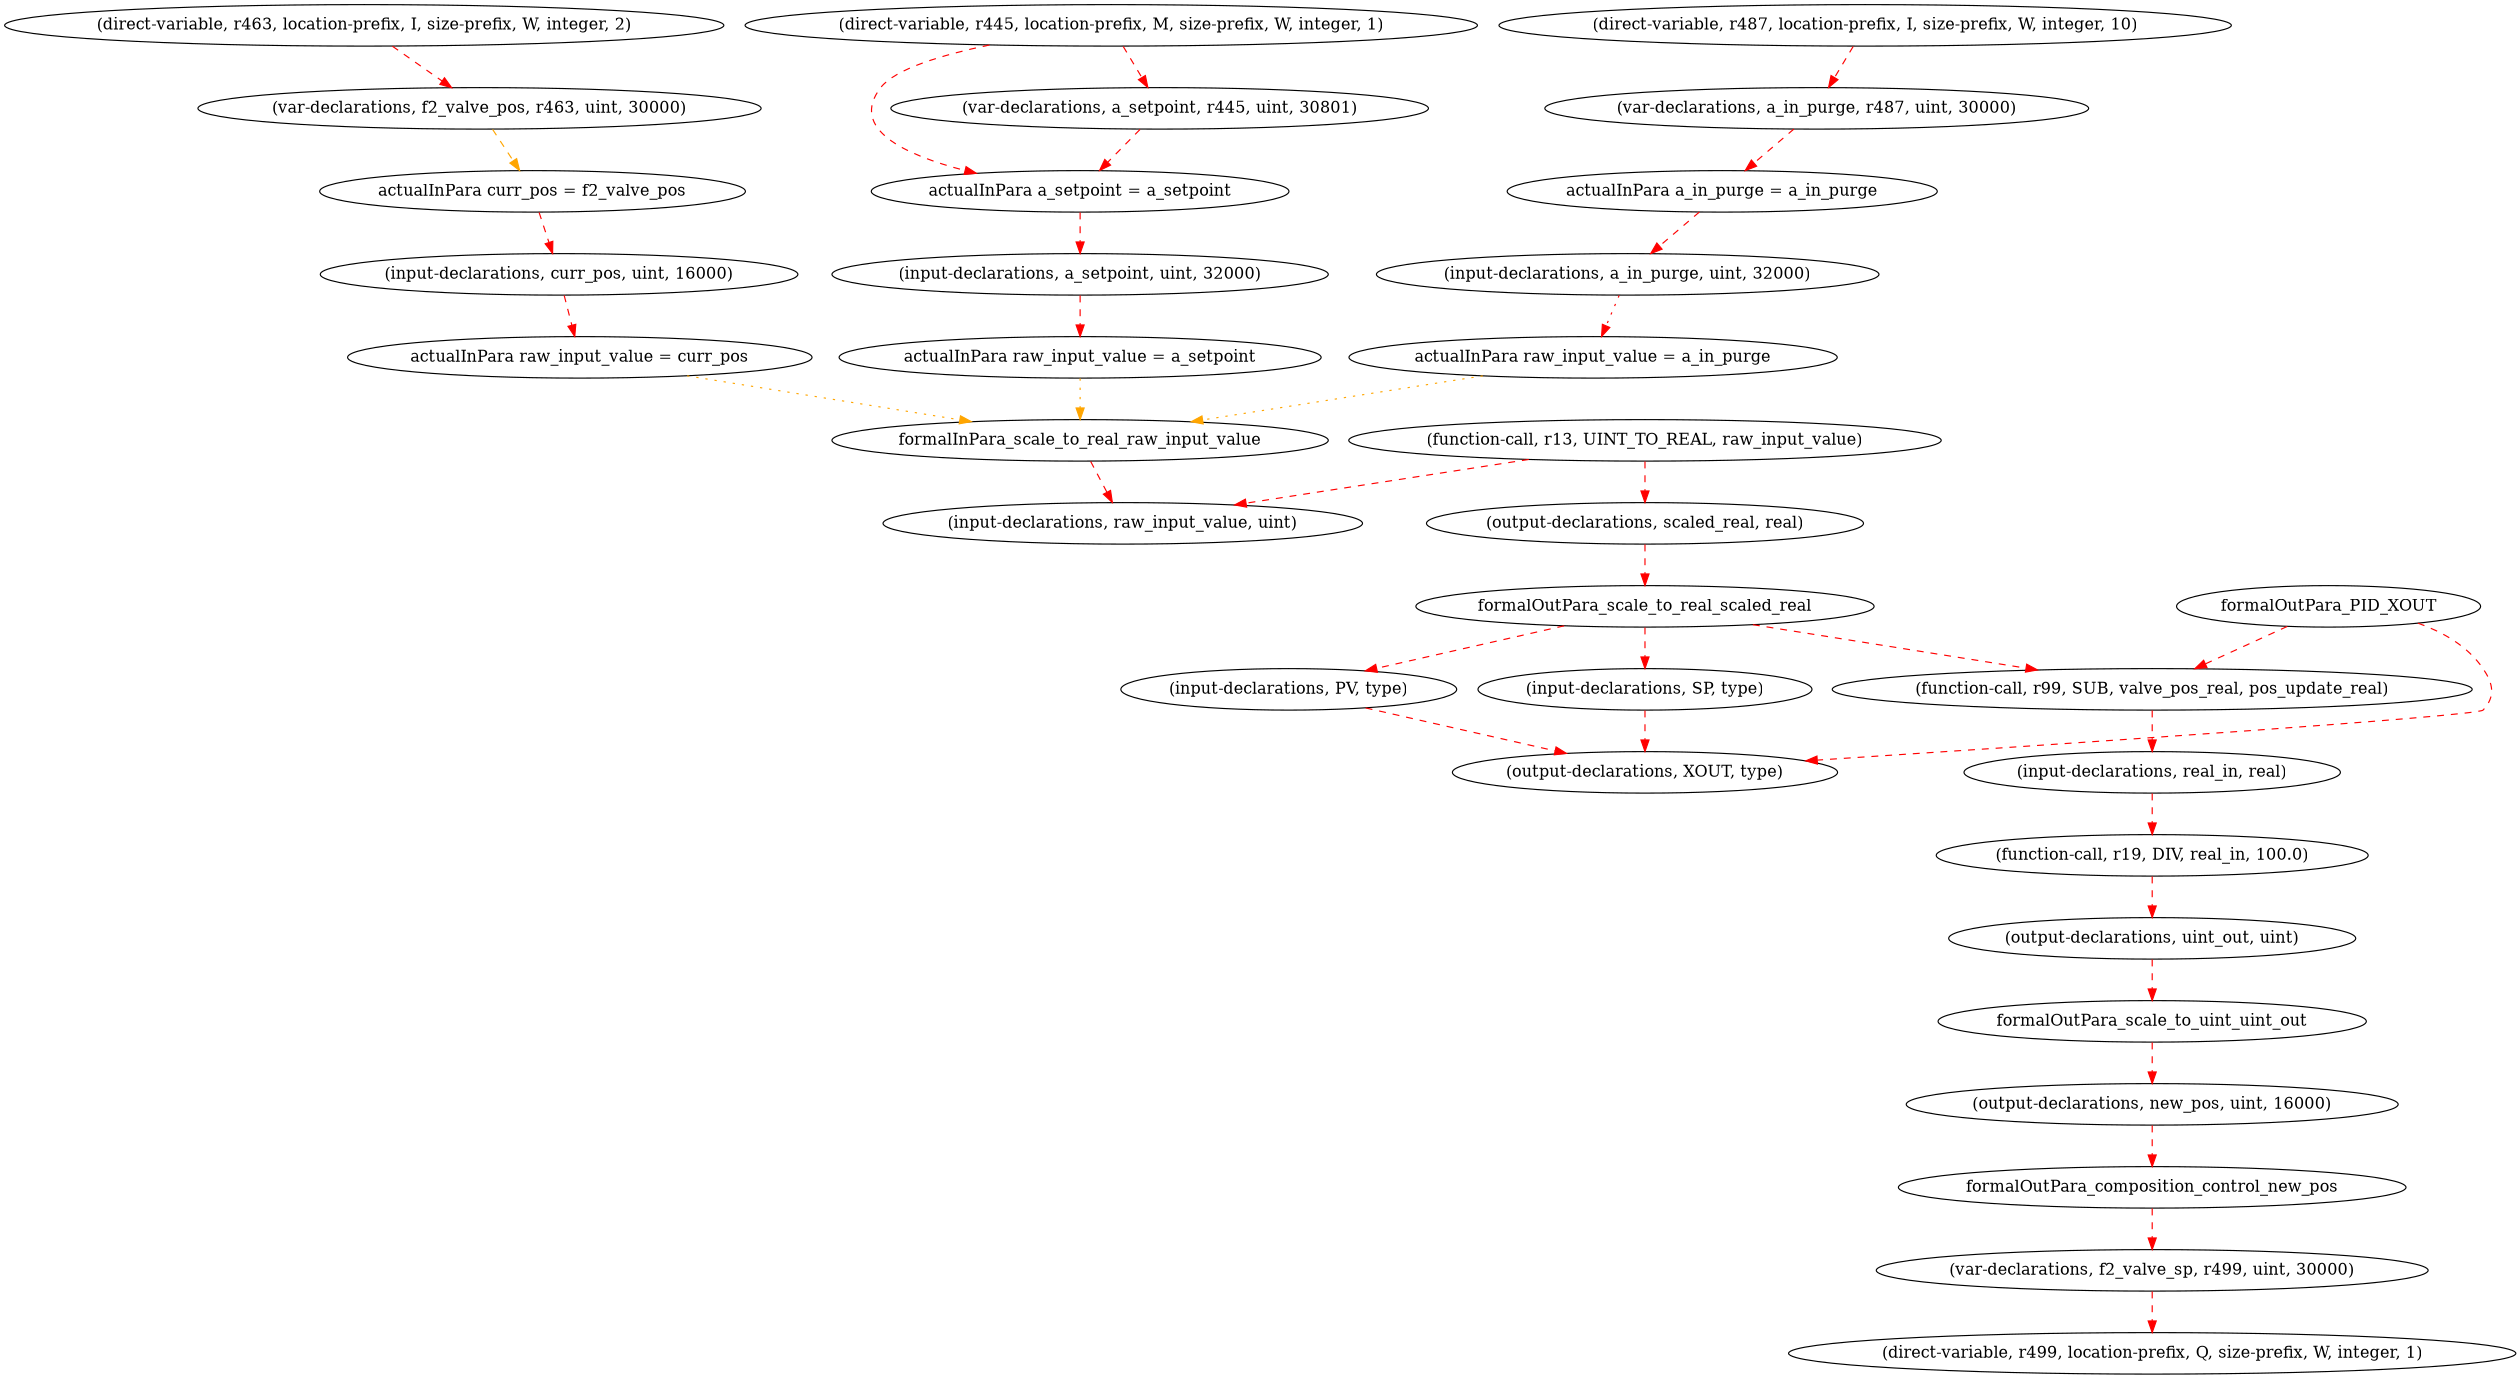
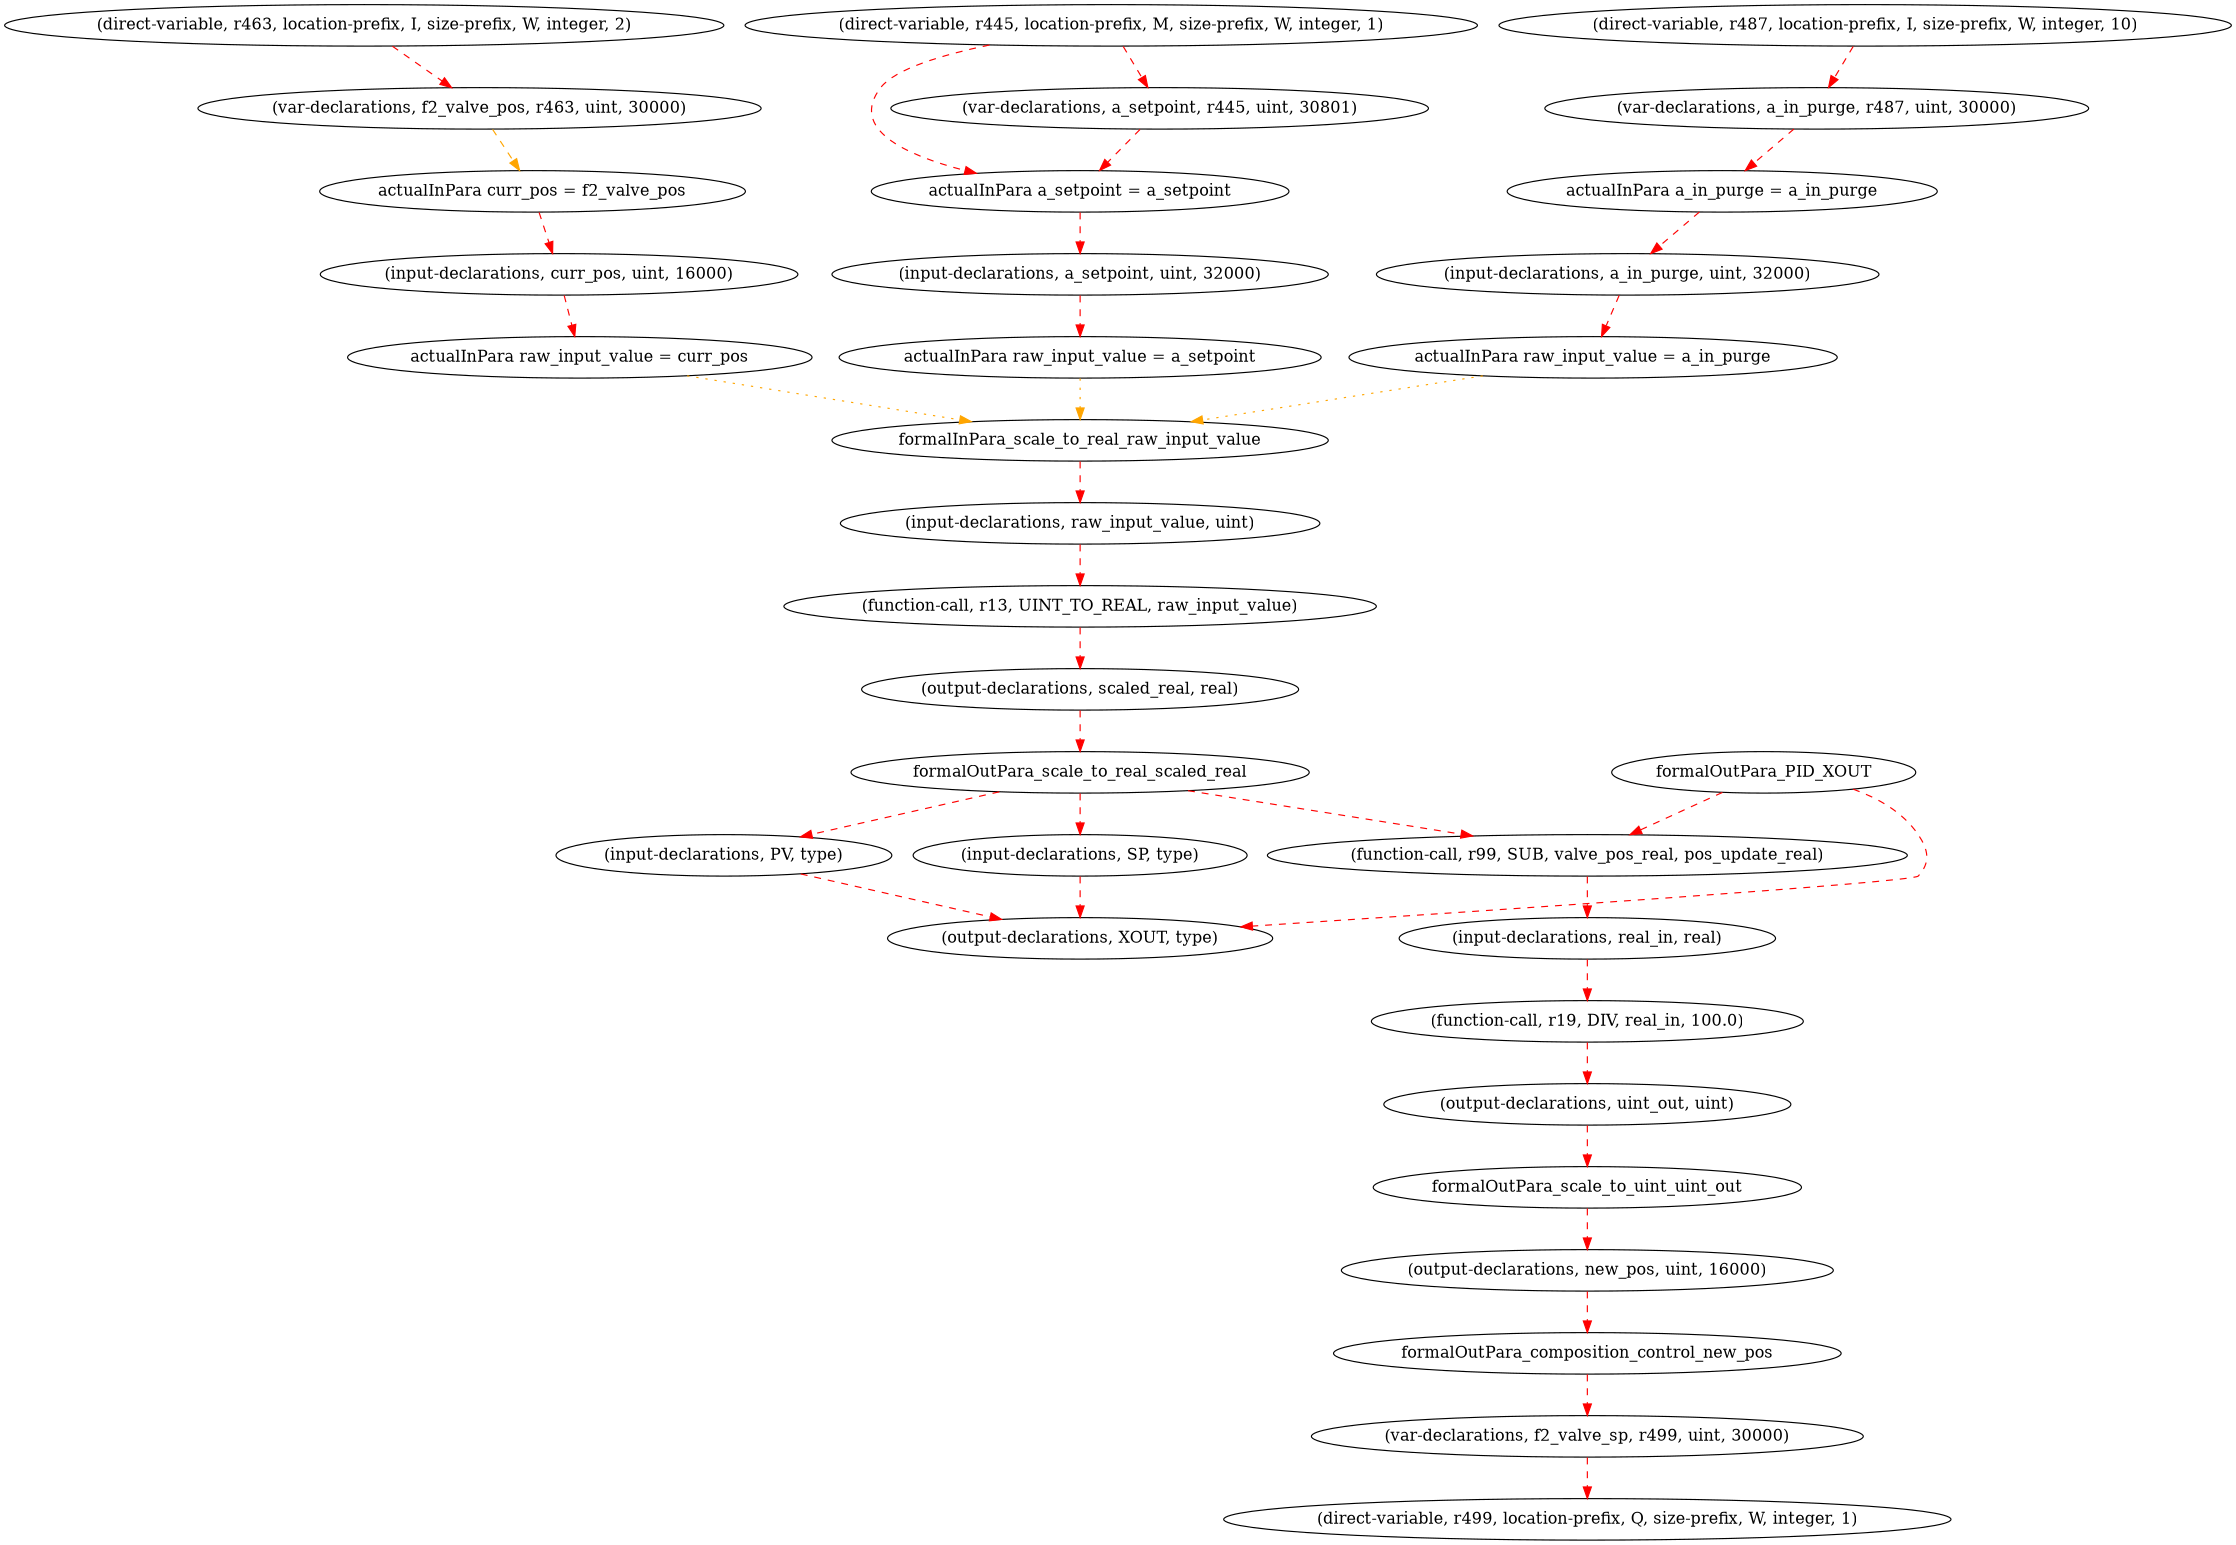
edge "(input-declarations, a_in_purge, uint, 32000)" -> "actualInPara raw_input_value = a_in_purge": style dotted -> dashed
edge "(function-call, r13, UINT_TO_REAL, raw_input_value)" -> "(input-declarations, raw_input_value, uint)": reversed
